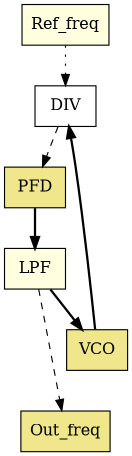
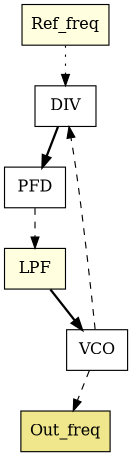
edge "DIV" -> "PFD": style dashed -> bold
node "PFD": fillcolor khaki -> white
edge "PFD" -> "LPF": style bold -> dashed
edge "VCO" -> "DIV": style bold -> dashed
edge "LPF" -> "Out_freq": now "VCO" -> "Out_freq"
node "VCO": fillcolor khaki -> white
